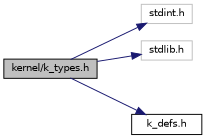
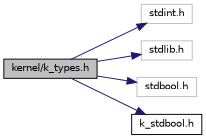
node "stdbool.h": added
node "k_defs.h": label "k_defs.h" -> "k_stdbool.h"
